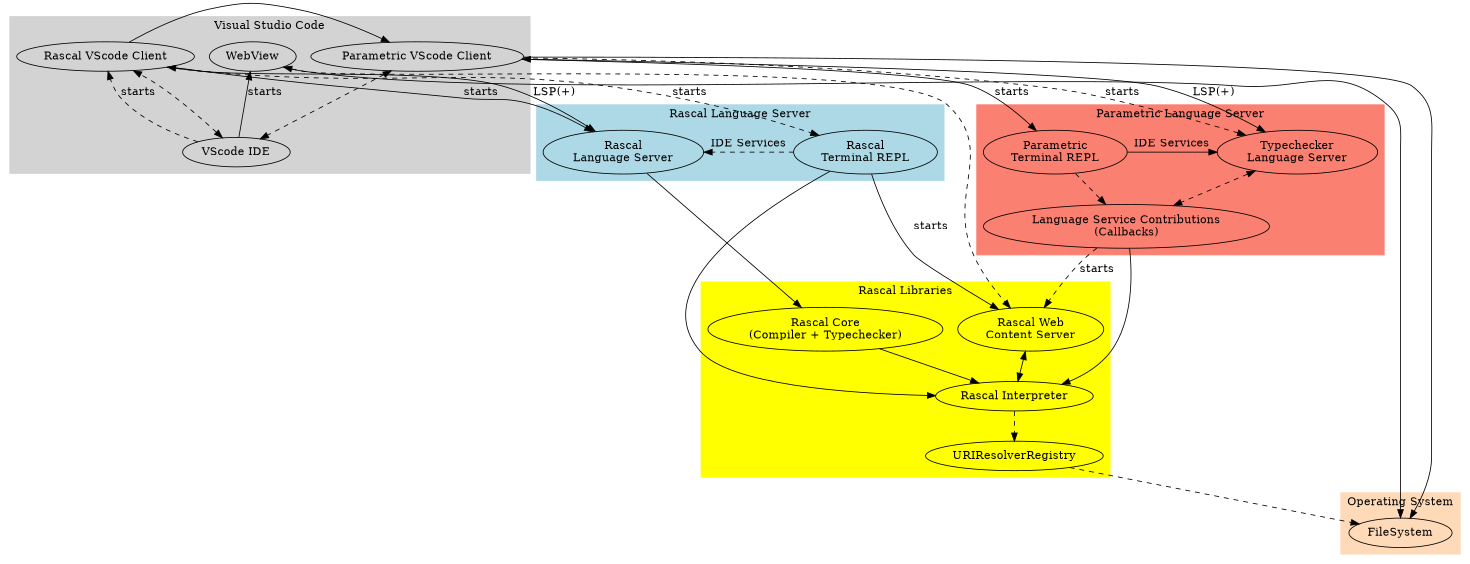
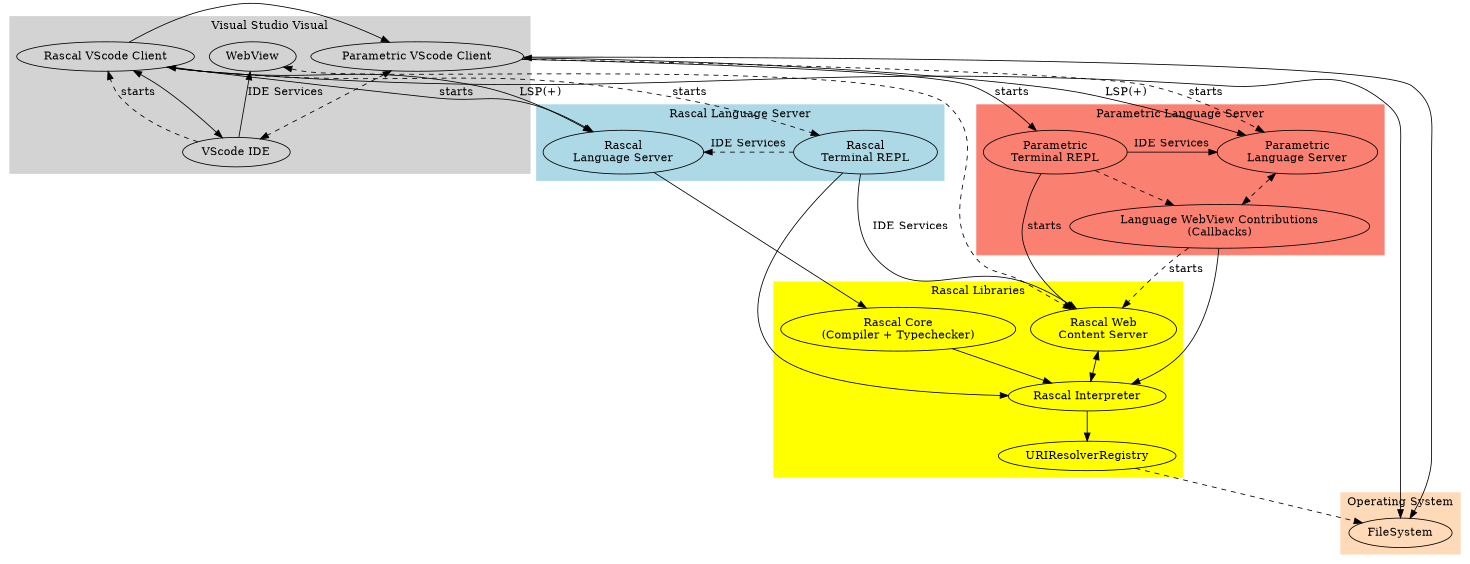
cluster "Visual Studio Code": label "Visual Studio Code" -> "Visual Studio Visual"
edge "WebView" -> "FileSystem": now "Rascal VScode Client" -> "FileSystem"
edge "VScode IDE" -> "WebView": label "starts" -> "IDE Services"
edge "Rascal VScode Client" -- "VScode IDE": style dashed -> solid
node "Typechecker Language Server": label "Typechecker Language Server" -> "Parametric Language Server"
edge "Rascal Terminal REPL" -> "Rascal Web Content Server": label "starts" -> "IDE Services"
node "Language Service Contributions (Callbacks)": label "Language Service Contributions (Callbacks)" -> "Language WebView Contributions (Callbacks)"
edge "Parametric Terminal REPL" -> "Rascal Web Content Server": added, label "starts"
edge "Rascal Interpreter" -> "URIResolverRegistry": style dashed -> solid
